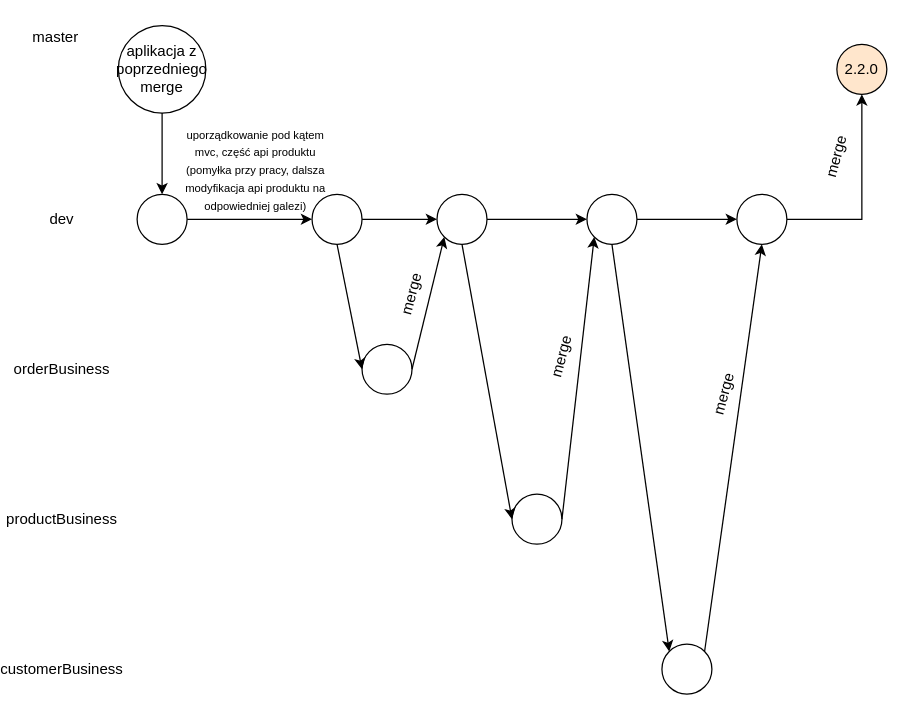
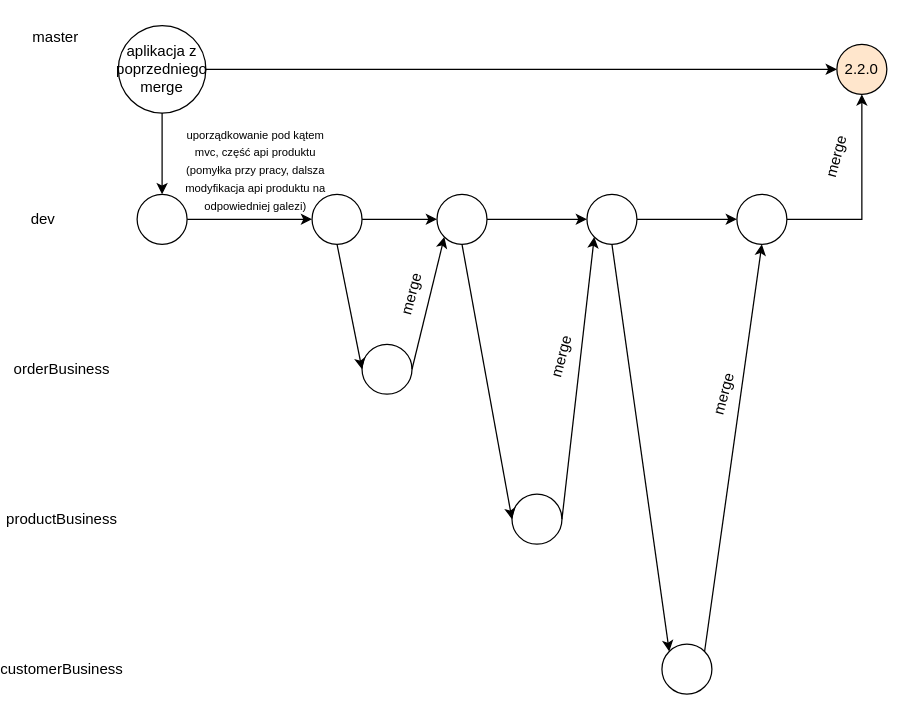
edge "aplikacja z poprzedniego merge" -> "2.2.0": added
node "dev": moved (62, 219) -> (43, 219)
